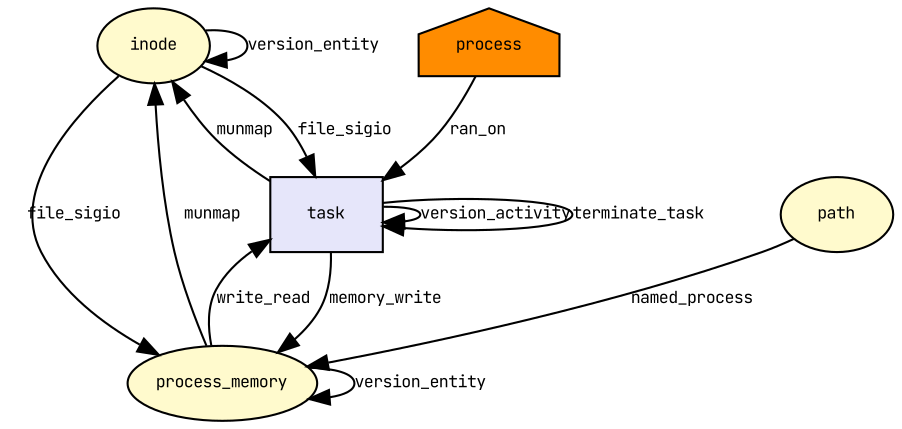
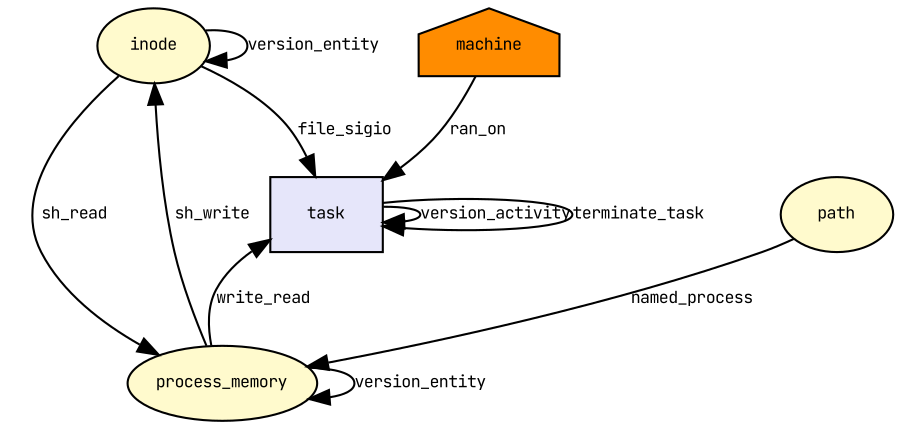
node "process": label "process" -> "machine"
edge "task" -> "inode": removed, label "munmap"
edge "inode" -> "process_memory": label "file_sigio" -> "sh_read"
edge "process_memory" -> "inode": label "munmap" -> "sh_write"
edge "task" -> "process_memory": removed, label "memory_write"
